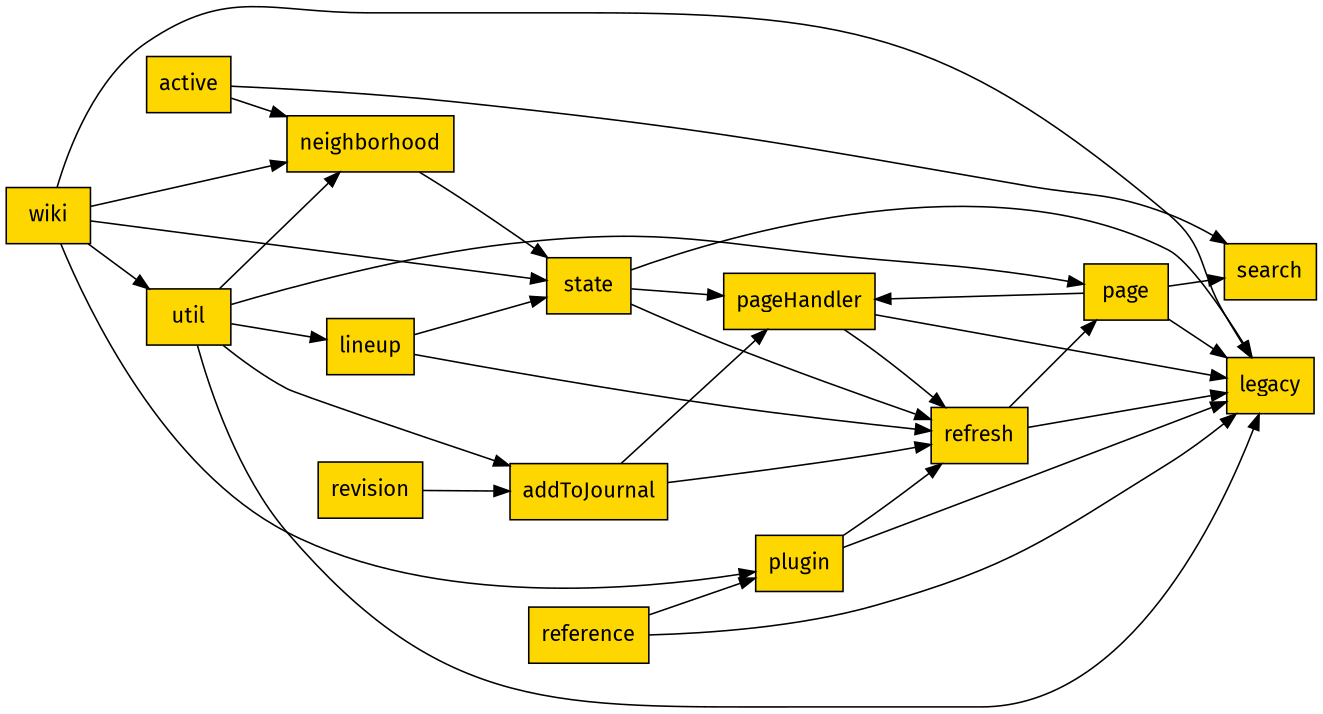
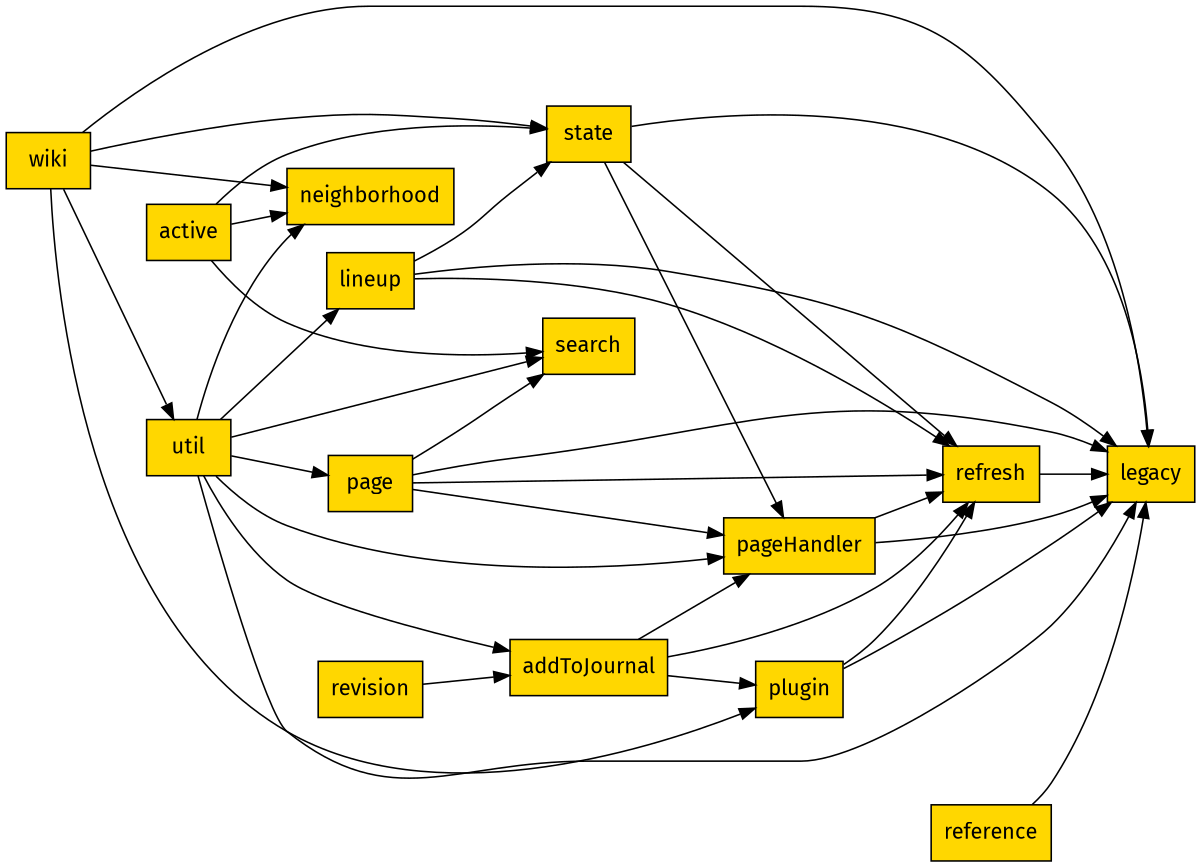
edge "neighborhood" -> "state": now "active" -> "state"
edge "lineup" -> "legacy": added
edge "refresh" -> "page": reversed
edge "util" -> "search": added
edge "util" -> "pageHandler": added
edge "reference" -> "plugin": now "addToJournal" -> "plugin"
